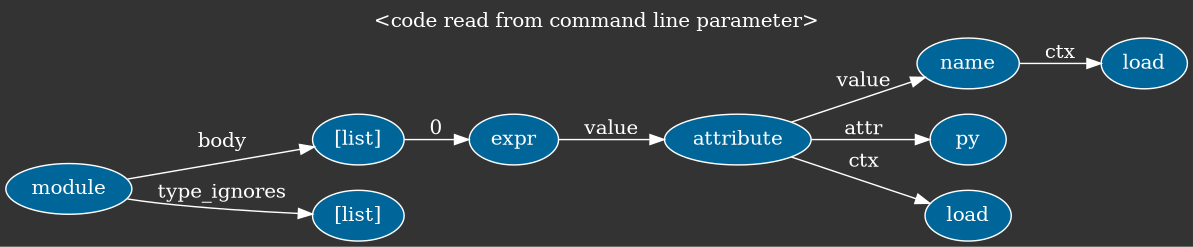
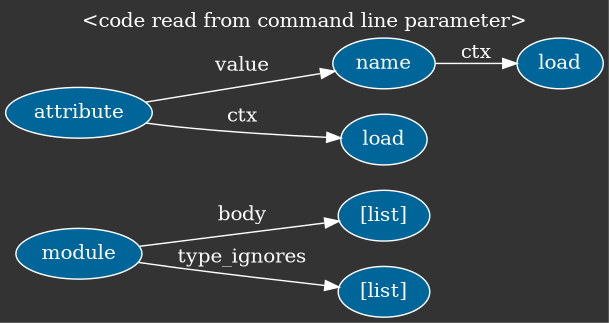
node "expr": removed
node "py": removed
